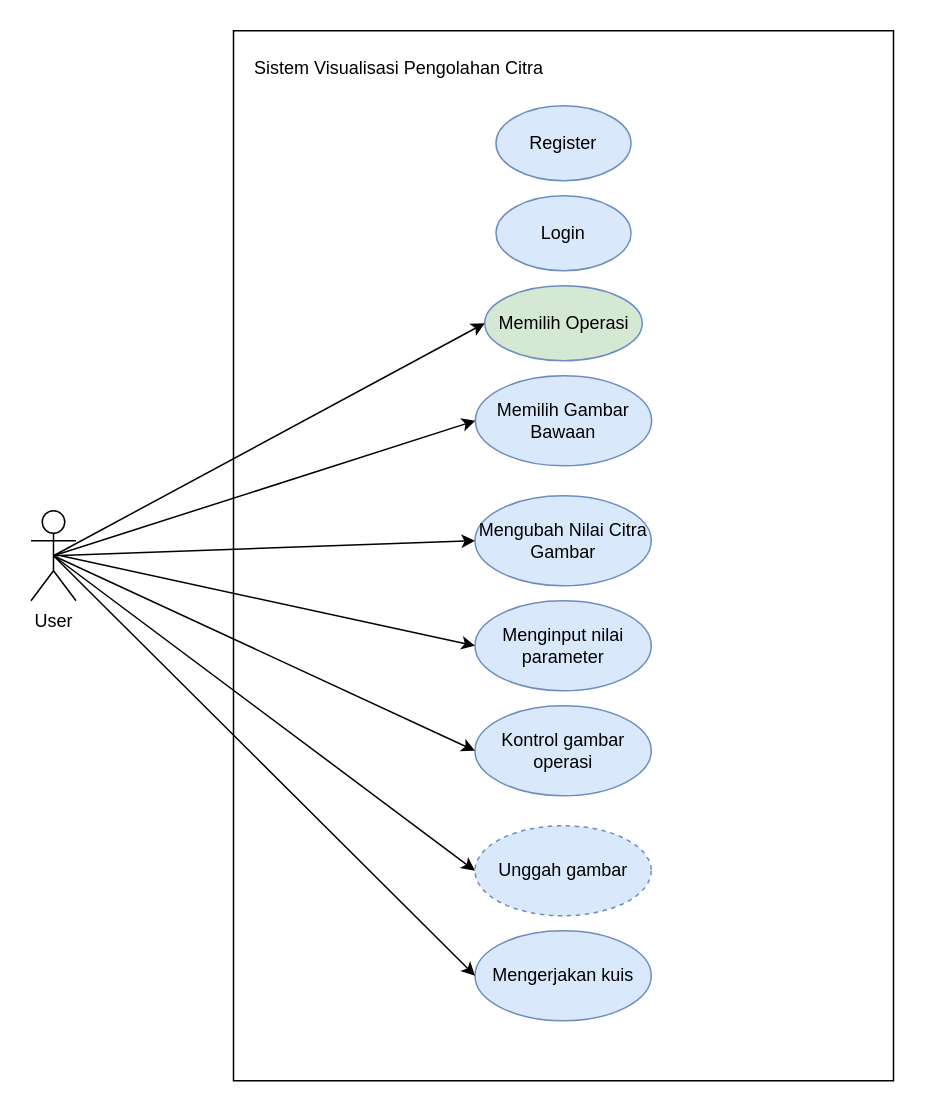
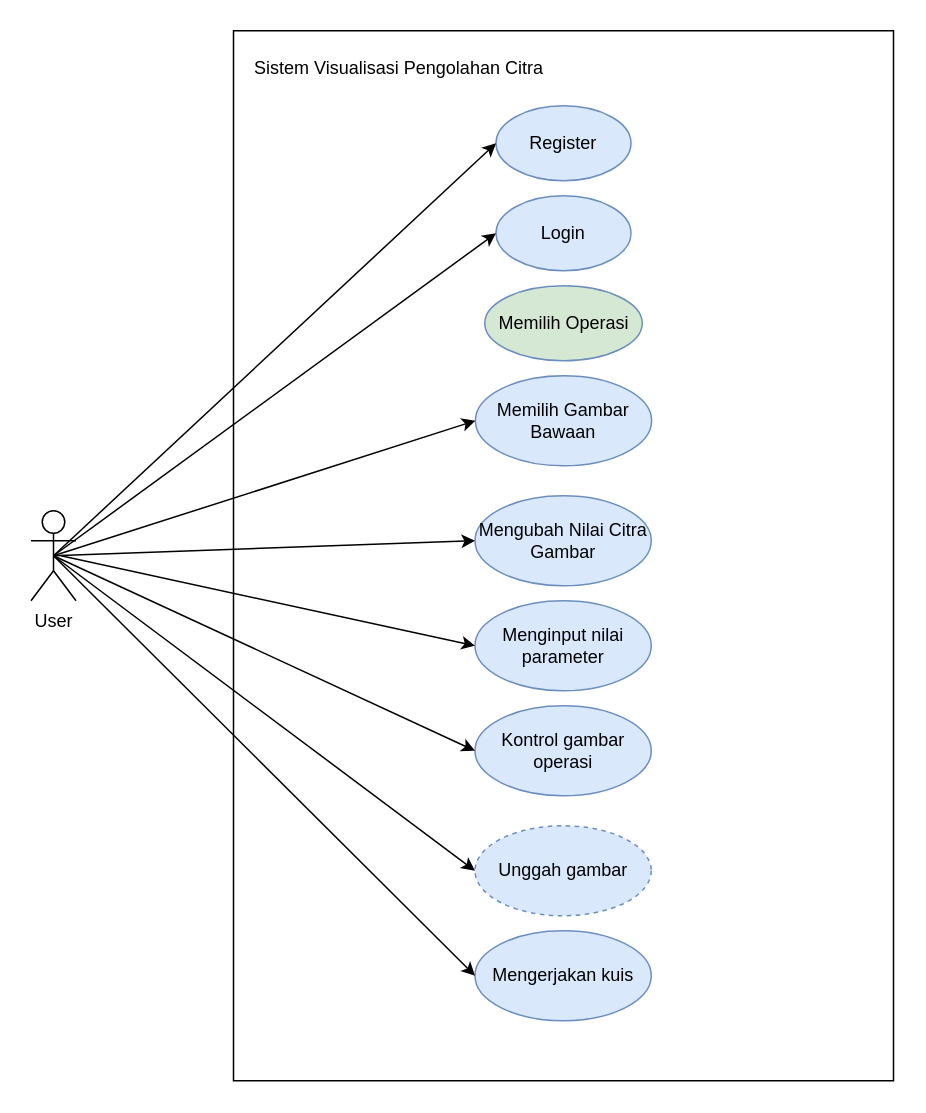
edge "User" -> "Register": added
edge "User" -> "Login": added
edge "User" -> "Memilih Operasi": removed
